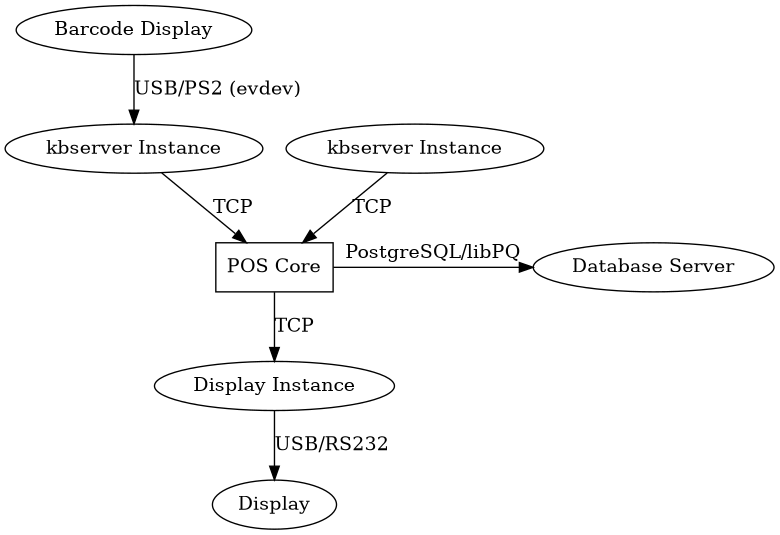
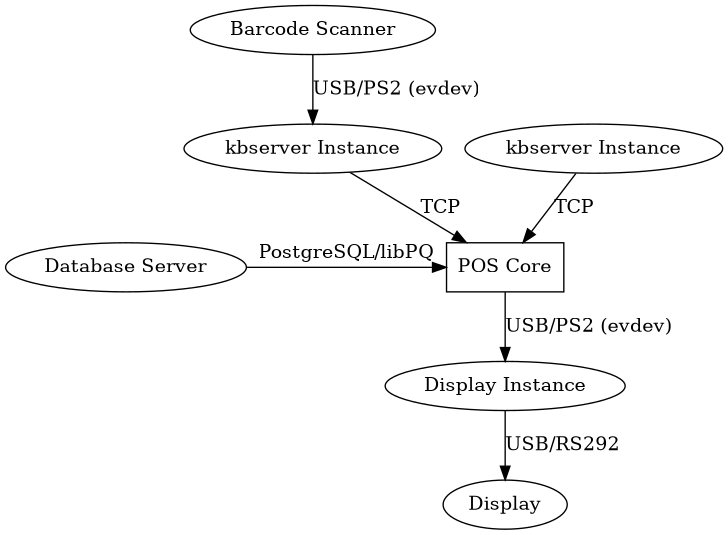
node "Barcode Display": label "Barcode Display" -> "Barcode Scanner"
edge "POS Core" -> "Database Server": reversed
edge "POS Core" -> "Display Instance": label "TCP" -> "USB/PS2 (evdev)"
edge "Display Instance" -> "Display": label "USB/RS232" -> "USB/RS292"
